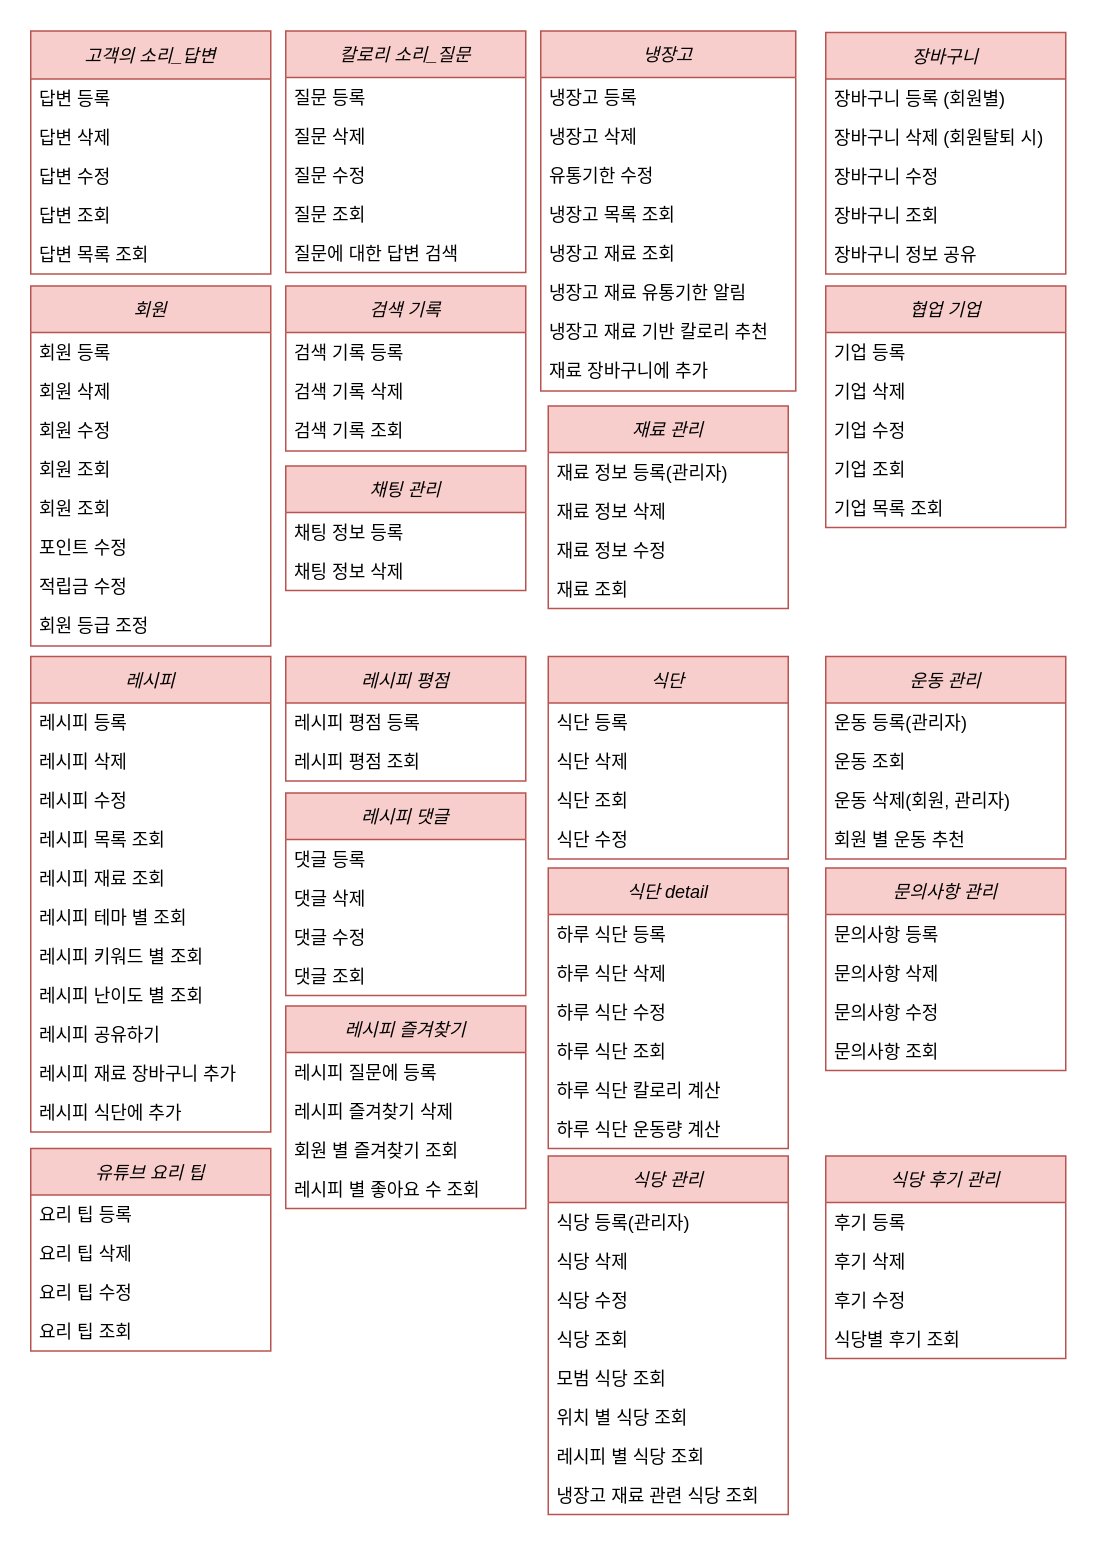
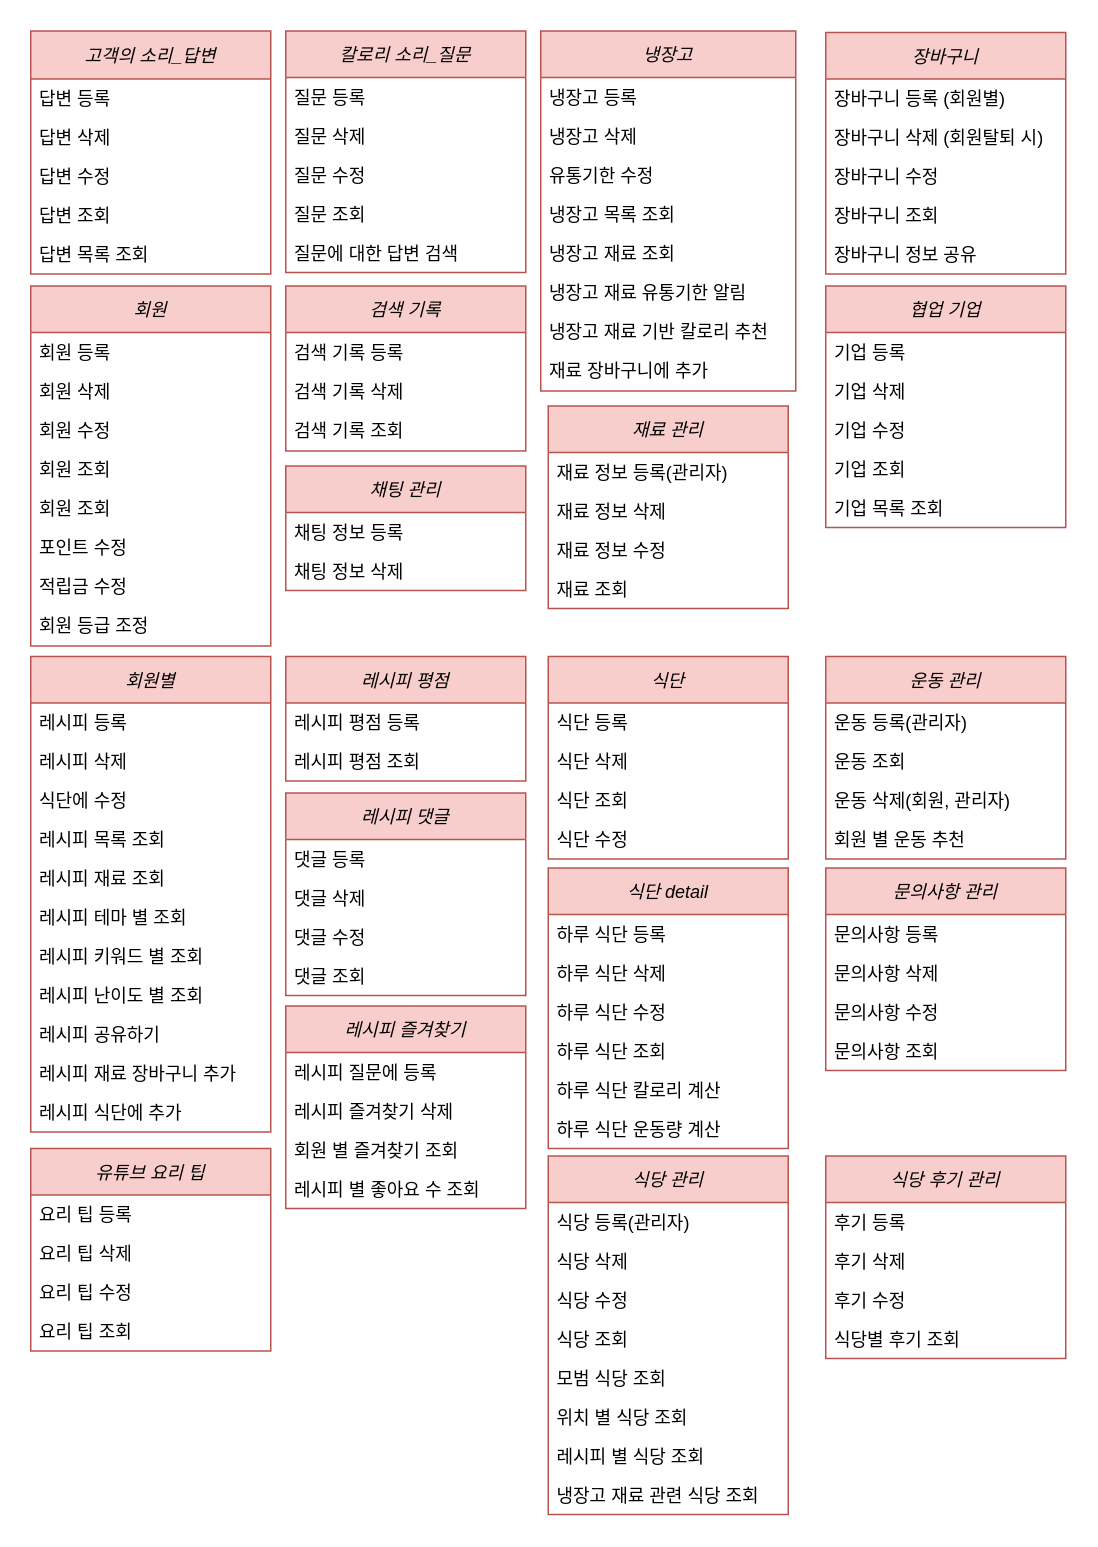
node "레시피": label "레시피" -> "회원별"
node "레시피 수정": label "레시피 수정" -> "식단에 수정"
